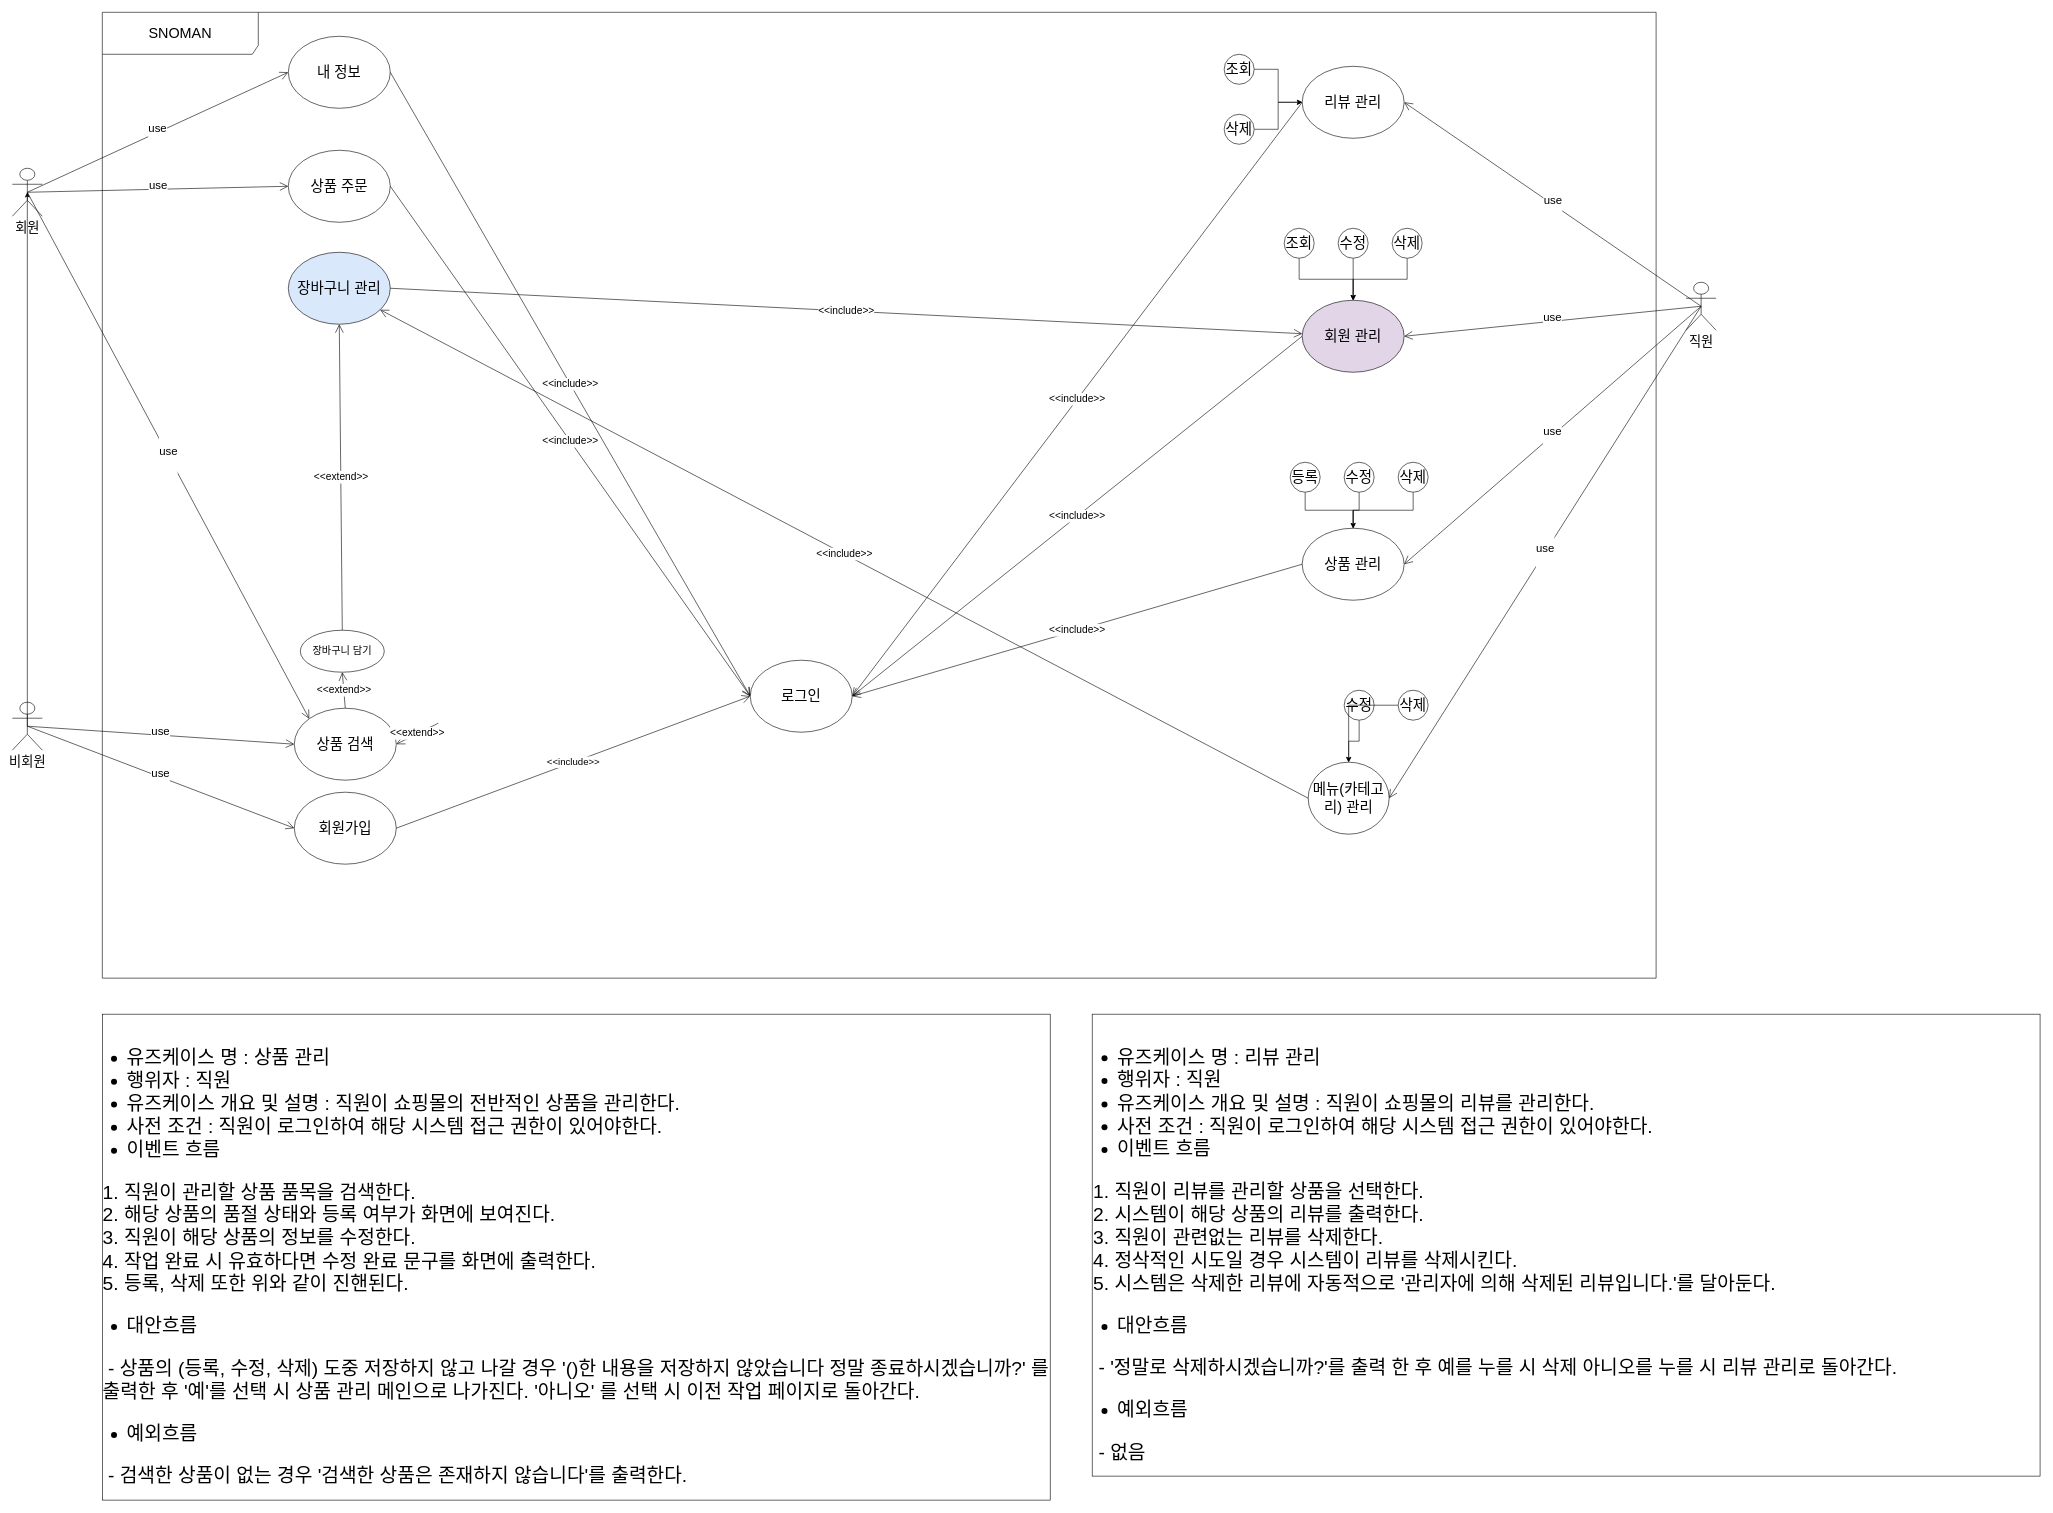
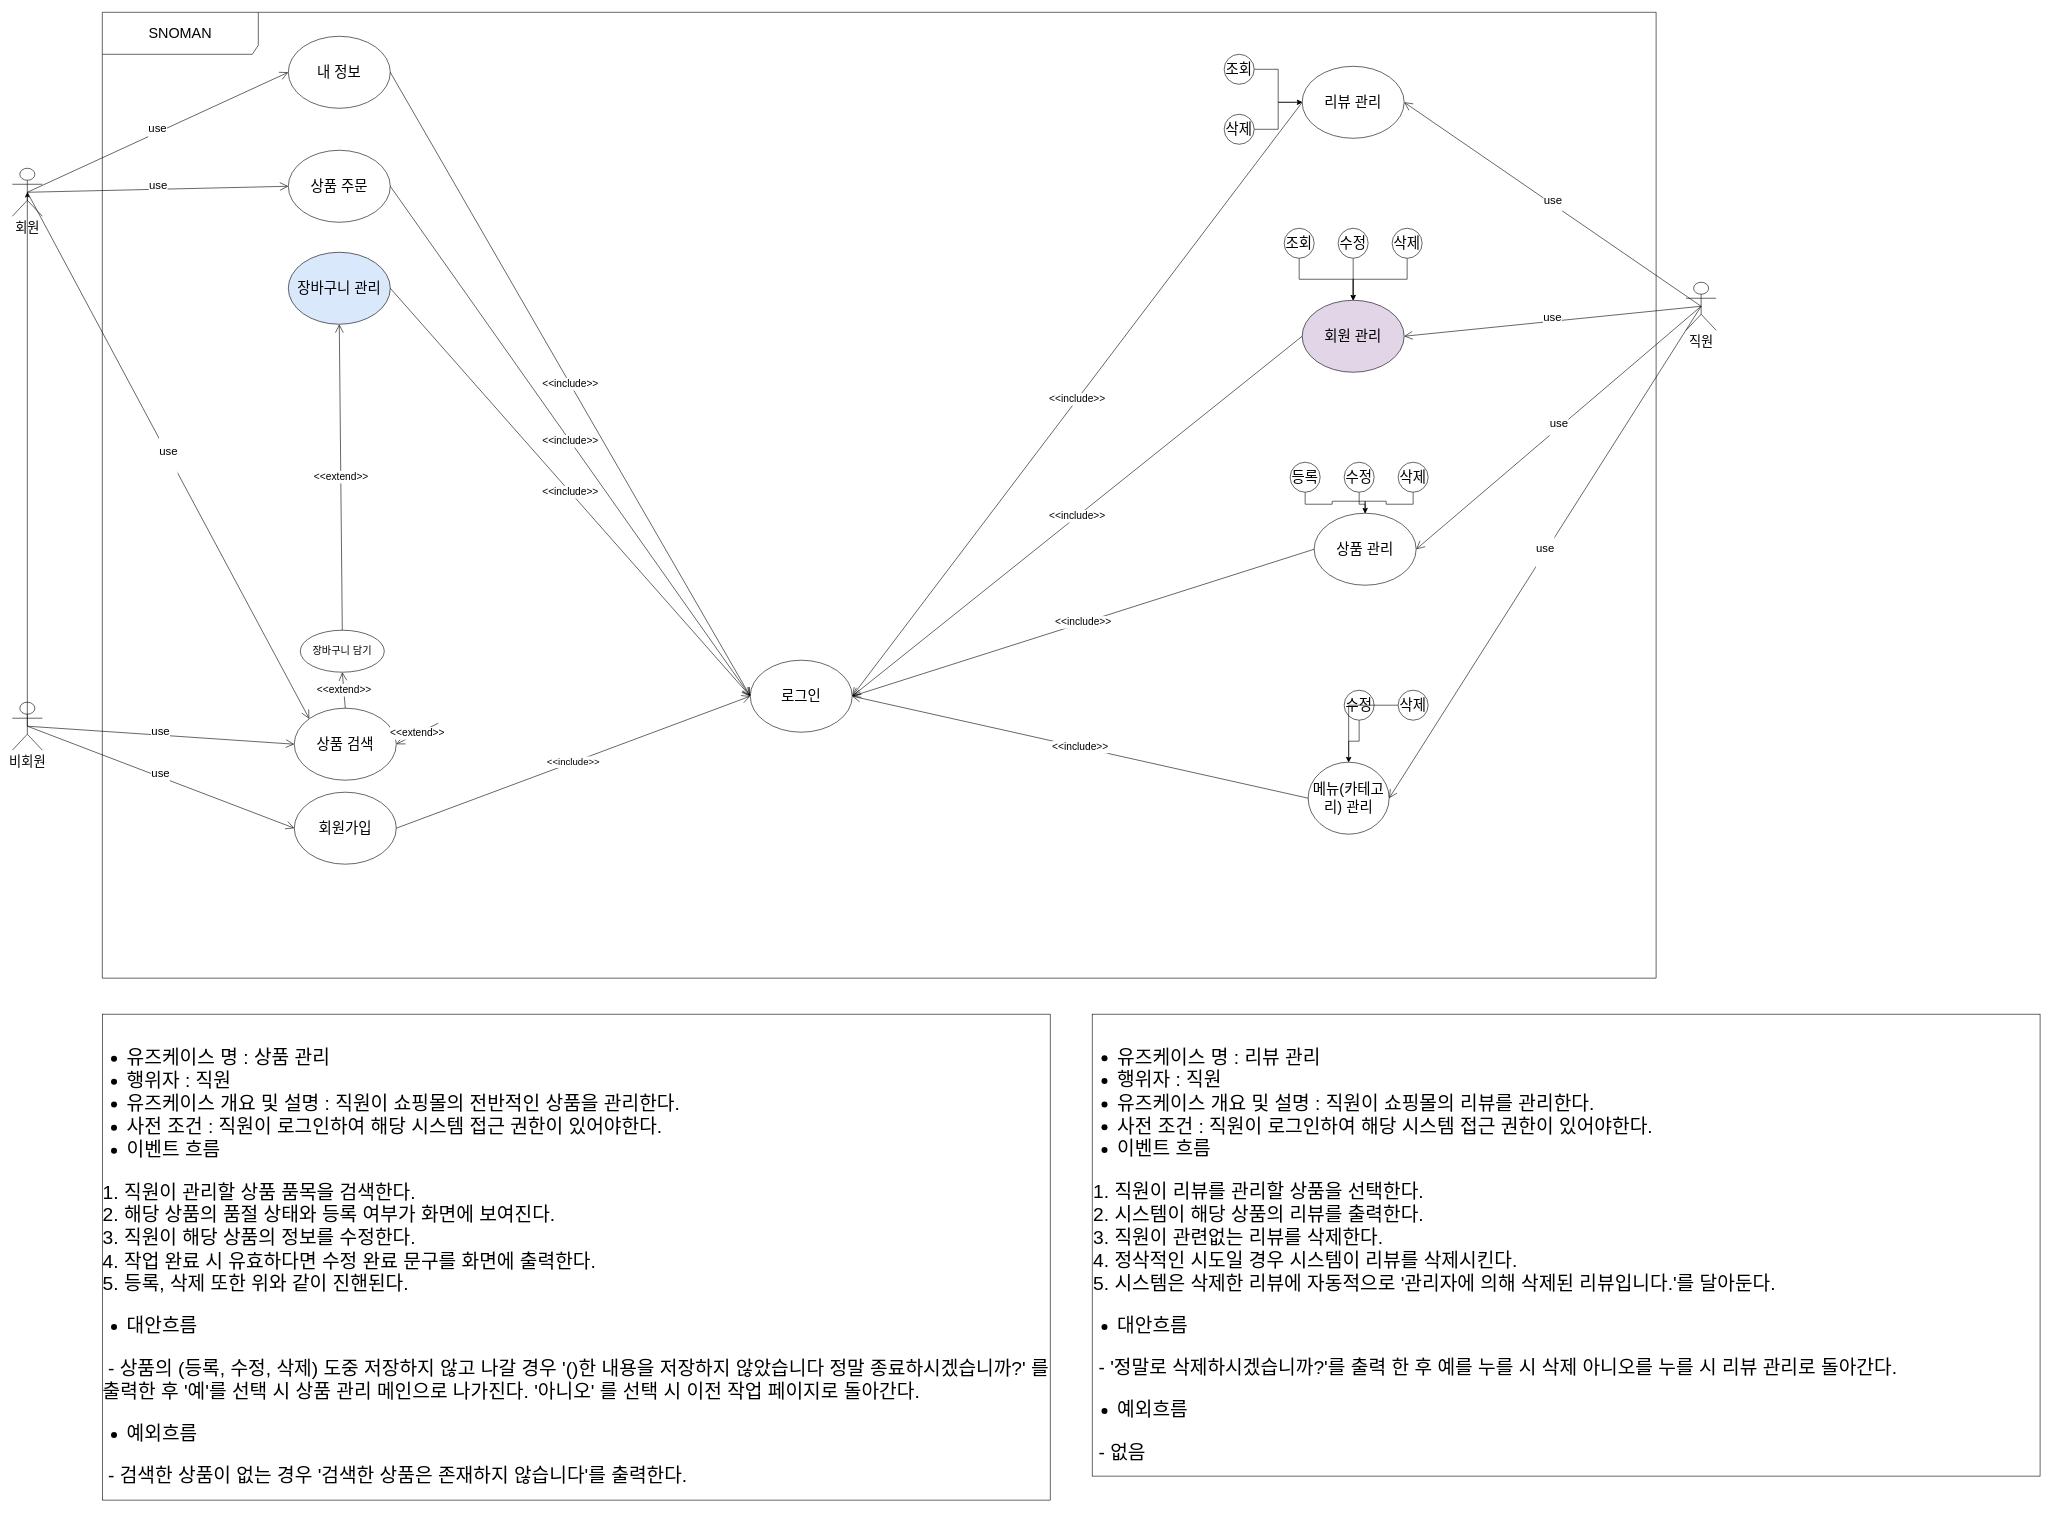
edge "장바구니 관리" -> "회원 관리": now "장바구니 관리" -> "로그인"
node "상품 관리": moved (1353, 564) -> (1365, 549)
edge "메뉴(카테고리) 관리" -> "장바구니 관리": now "메뉴(카테고리) 관리" -> "로그인"
